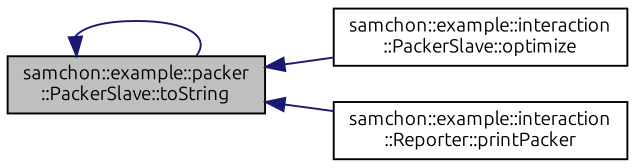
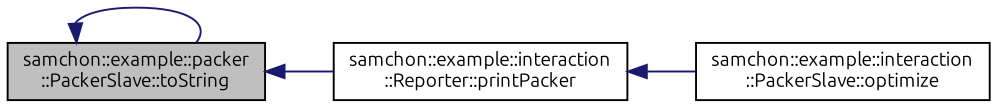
edge "samchon::example::interaction ::PackerSlave::optimize" -> "samchon::example::packer ::PackerSlave::toString": now "samchon::example::interaction ::PackerSlave::optimize" -> "samchon::example::interaction ::Reporter::printPacker"
